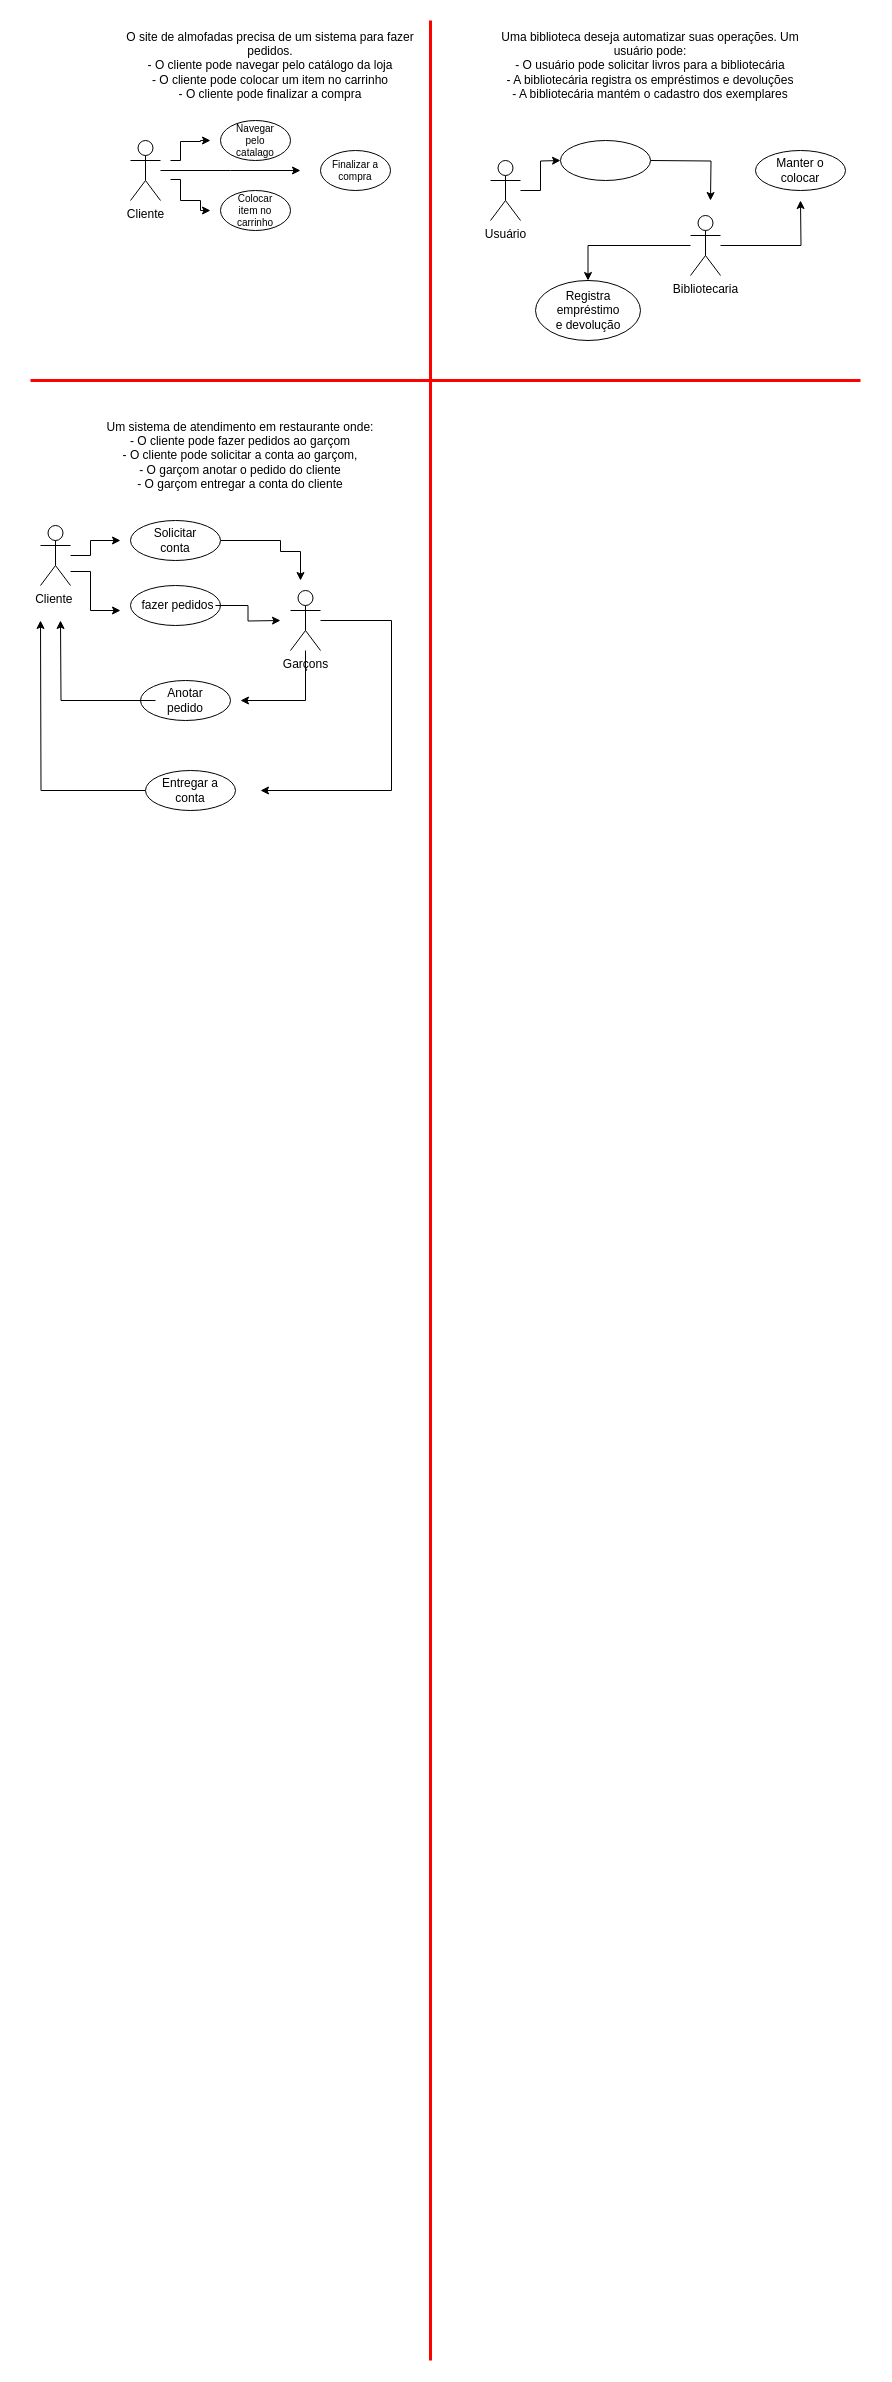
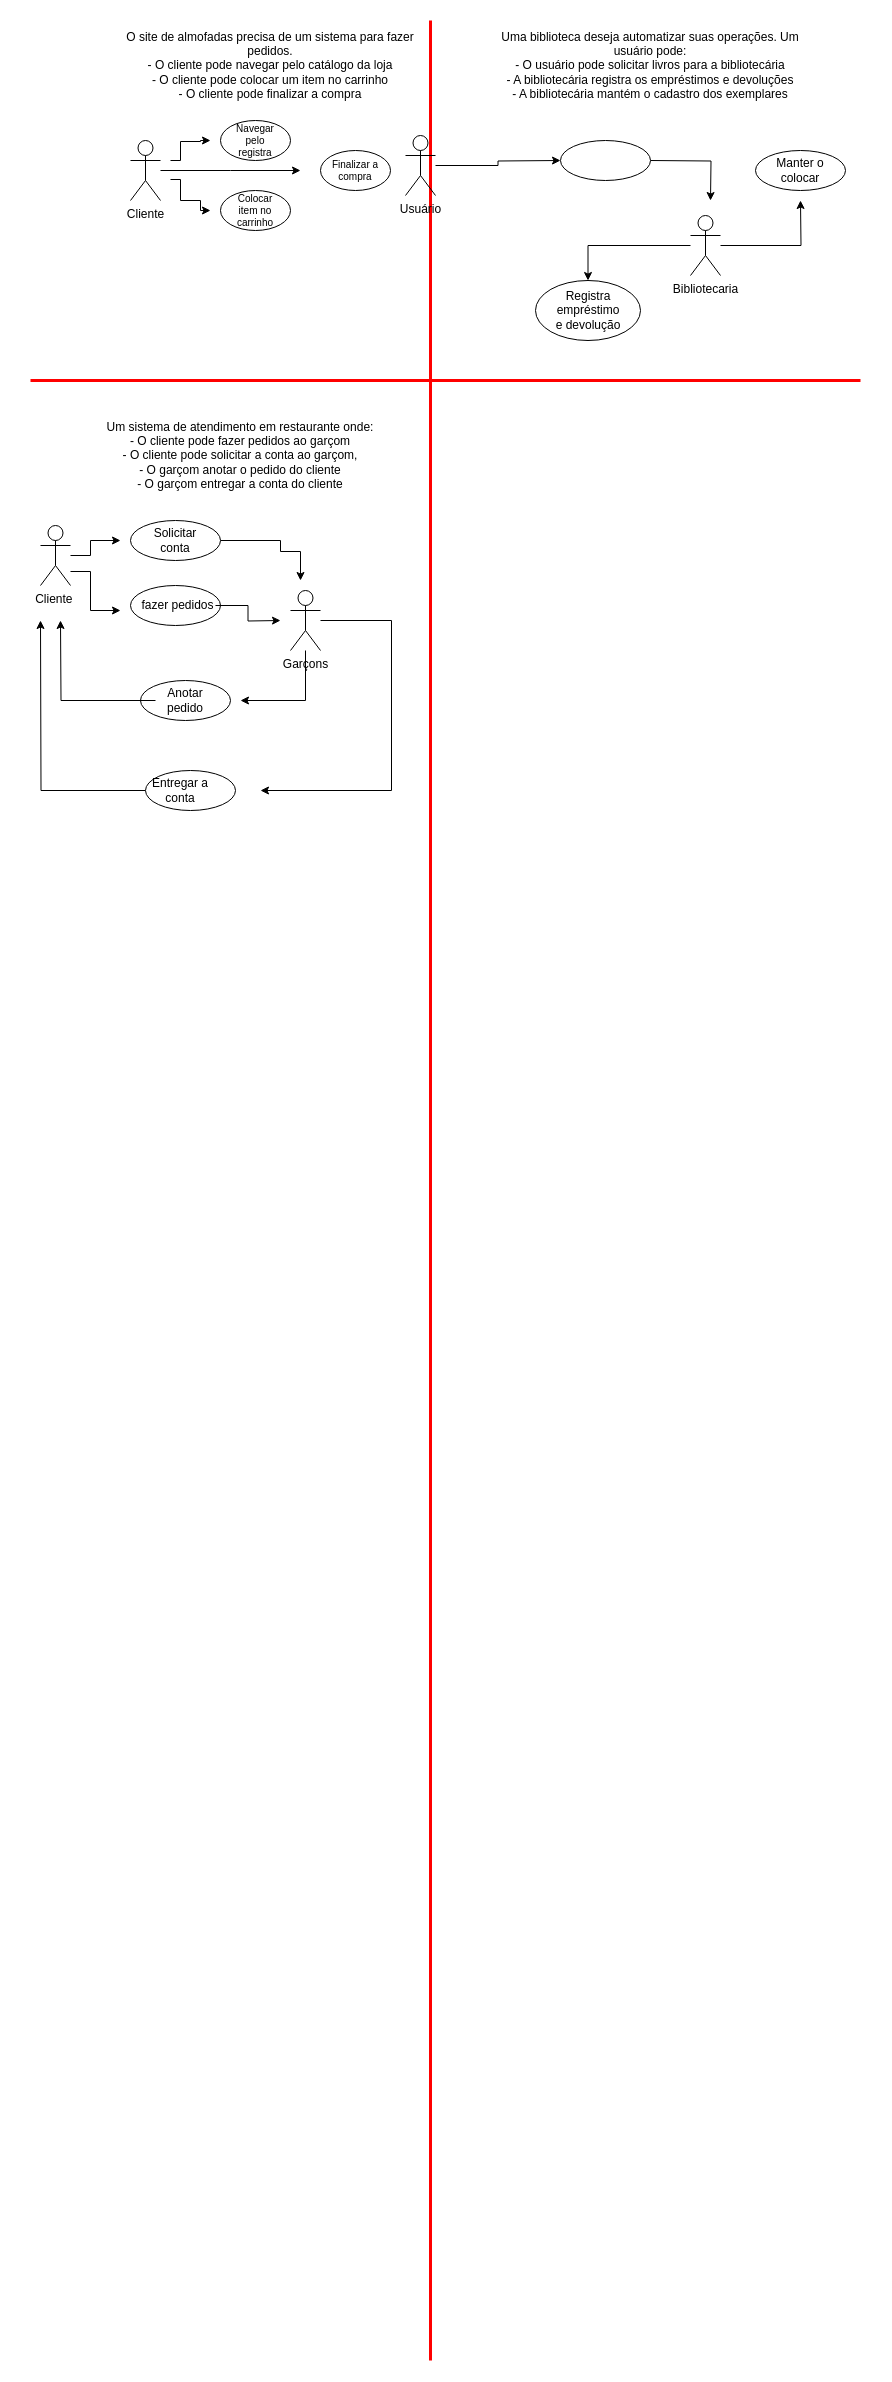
node "Navegar pelo catalago": label "Navegar pelo catalago" -> "Navegar pelo registra"
node "Usuário": moved (506, 191) -> (421, 166)
node "Entregar a conta": moved (191, 791) -> (181, 791)
